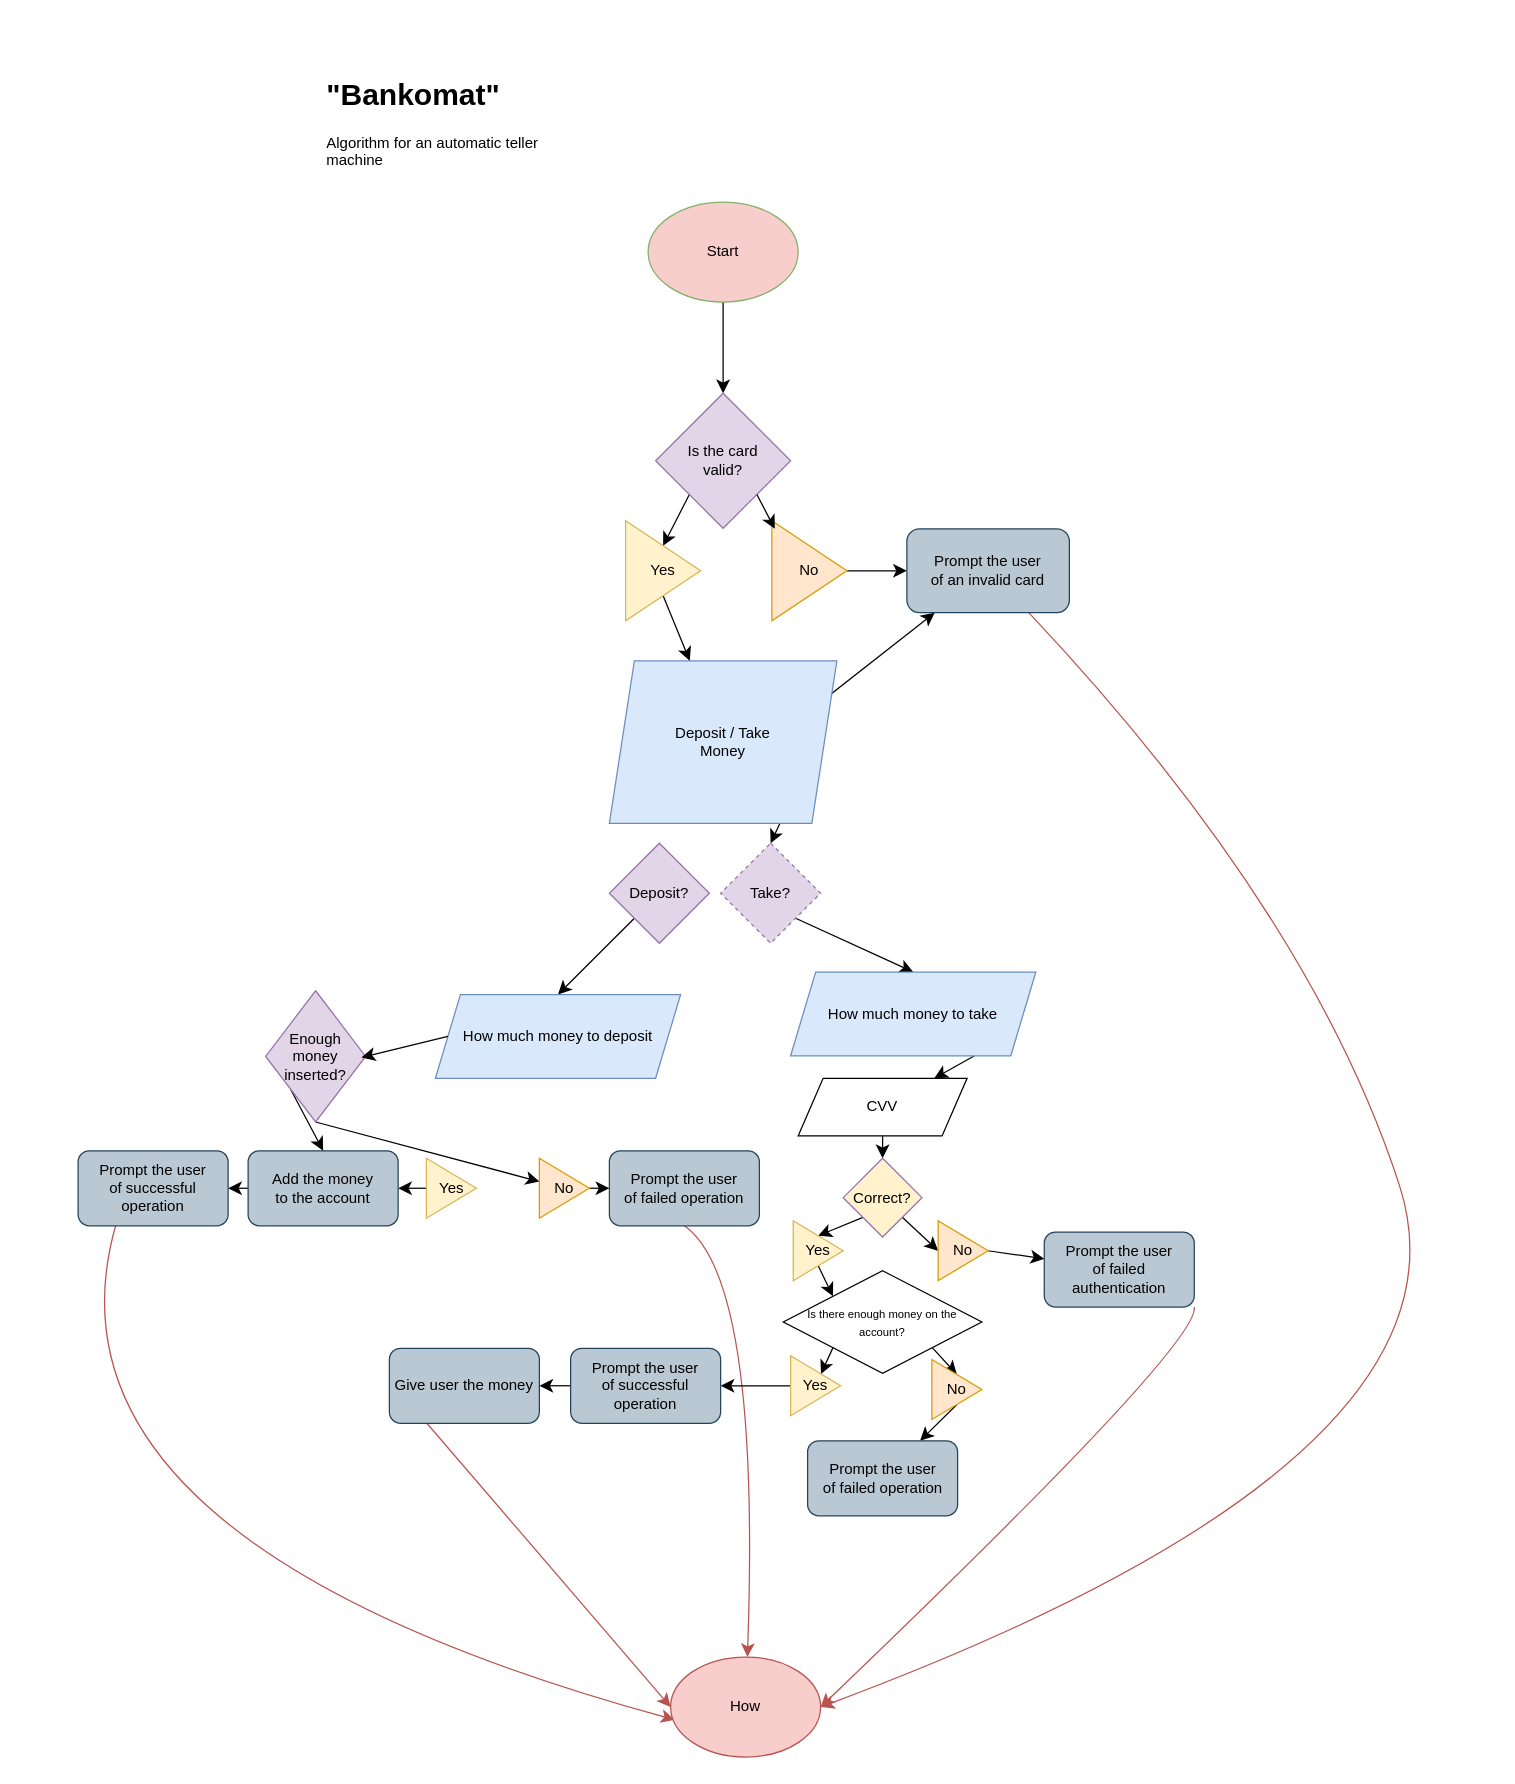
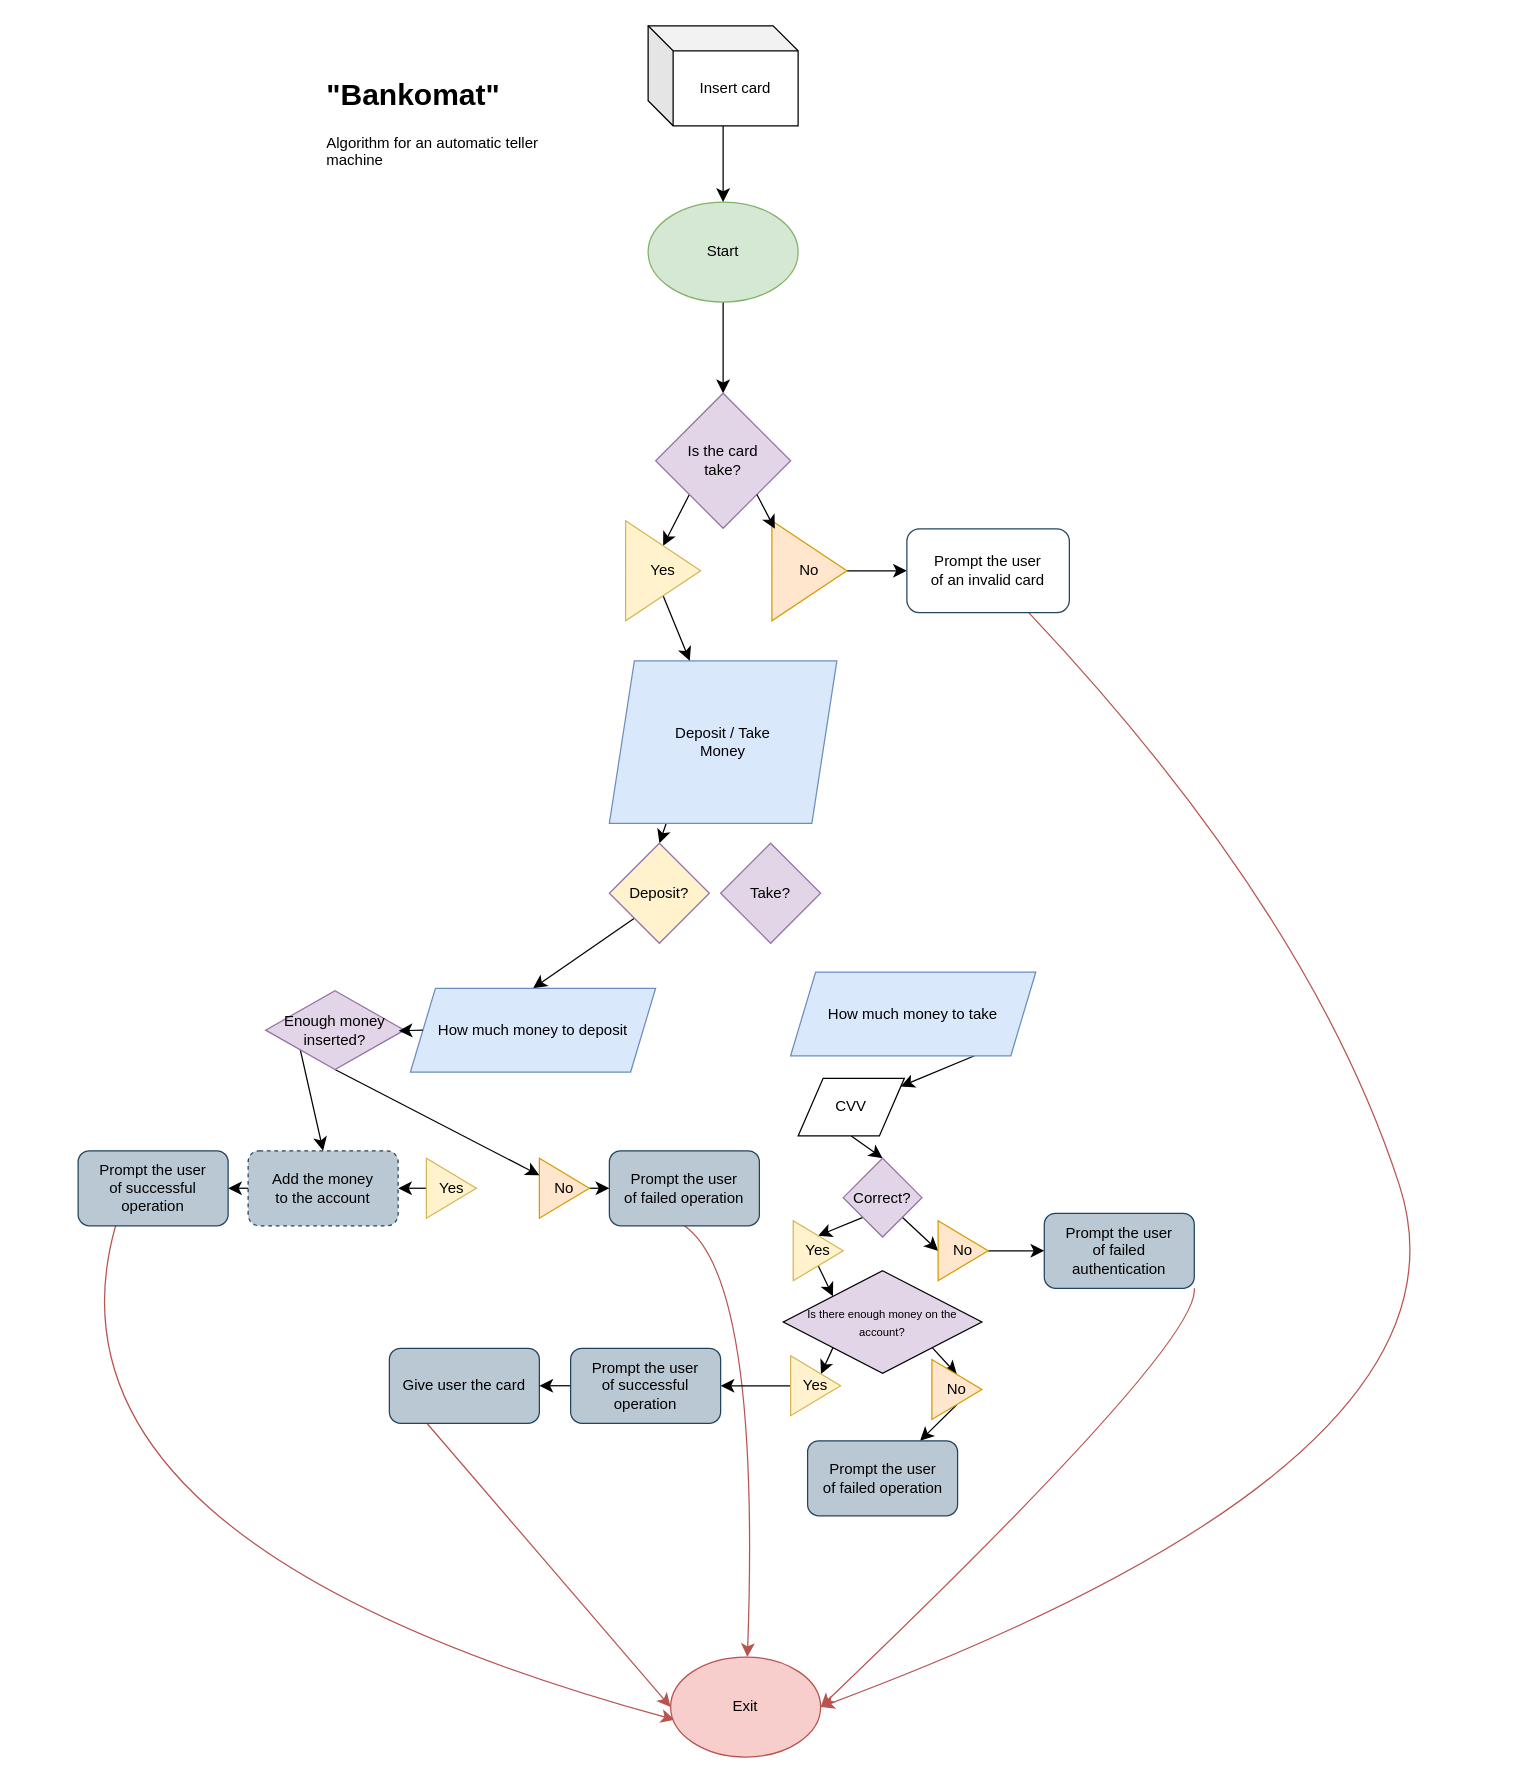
node "Insert card": added
edge "Insert card" -> "Start": added
node "Start": fillcolor #f8cecc -> #d5e8d4
node "Is the card valid?": label "Is the card valid?" -> "Is the card take?"
node "Prompt the user of an invalid card": fillcolor #bac8d3 -> #ffffff
edge "Deposit / Take Money" -> "Prompt the user of an invalid card": now "Deposit / Take Money" -> "Deposit?"
edge "Deposit / Take Money" -> "Take?": removed
node "Deposit?": fillcolor #e1d5e7 -> #fff2cc
node "Take?": style dashed -> solid
edge "Take?" -> "How much money to take": removed
node "How much money to deposit": moved (558, 1036) -> (533, 1030)
node "Enough money inserted?": size 100x131 -> 139x79
node "CVV": size 169x58 -> 106x58
node "Add the money to the account": style solid -> dashed
node "Correct?": fillcolor #fff2cc -> #e1d5e7
node "Prompt the user of failed authentication": moved (1119, 1269) -> (1119, 1251)
node "Is there enough money on the account?": fillcolor #ffffff -> #e1d5e7
node "Give user the money": label "Give user the money" -> "Give user the card"
node "How": label "How" -> "Exit"
